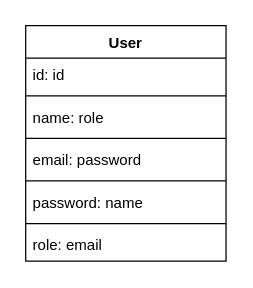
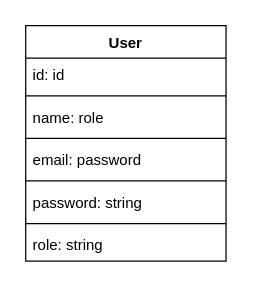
node "password: name": label "password: name" -> "password: string"
node "role: email": label "role: email" -> "role: string"
